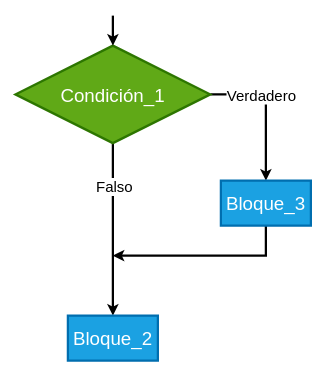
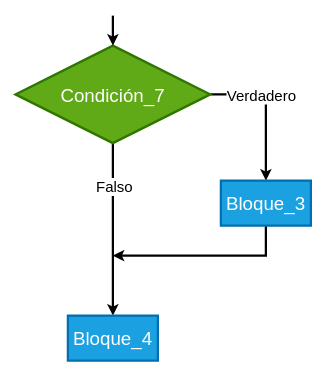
node "Condición_1": label "Condición_1" -> "Condición_7"
node "Bloque_2": label "Bloque_2" -> "Bloque_4"
